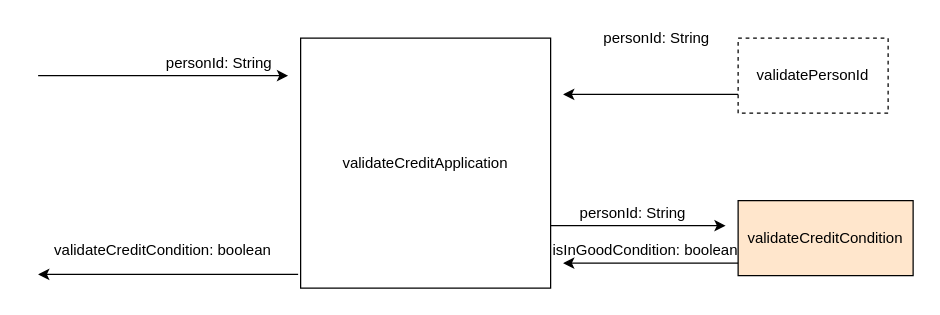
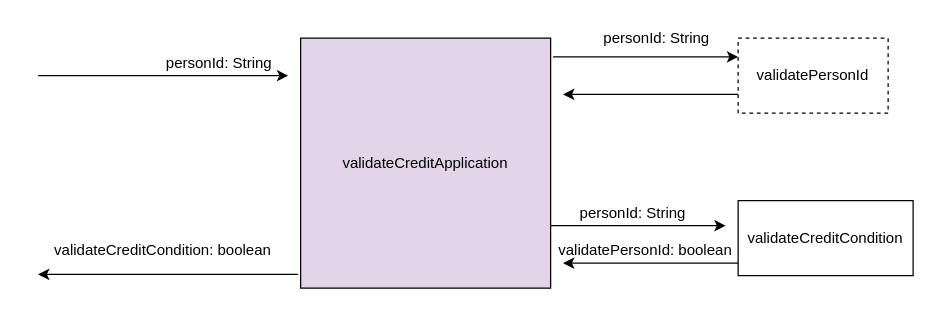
edge "validateCreditApplication" -> "validatePersonId": added
node "validateCreditApplication": fillcolor #ffffff -> #e1d5e7
node "validateCreditCondition": fillcolor #ffe6cc -> #ffffff
node "isInGoodCondition: boolean": label "isInGoodCondition: boolean" -> "validatePersonId: boolean"
